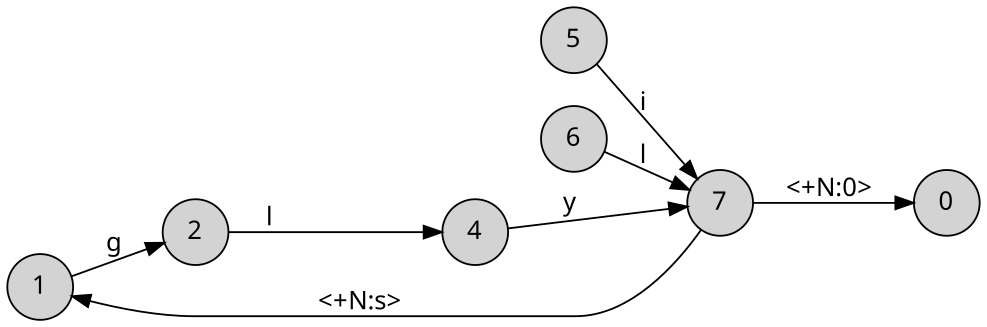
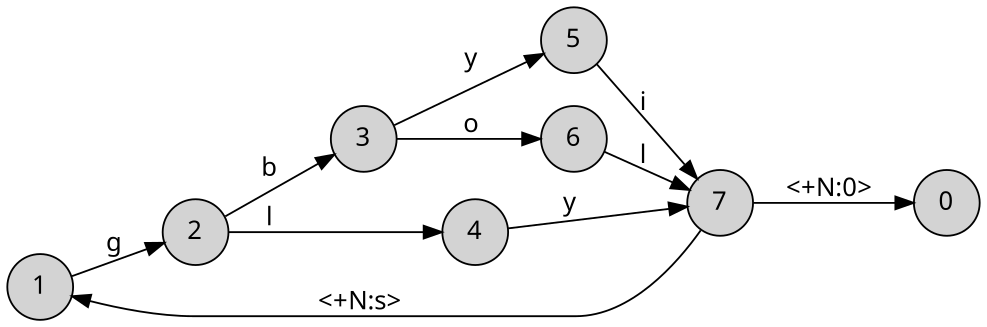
node "3": added
